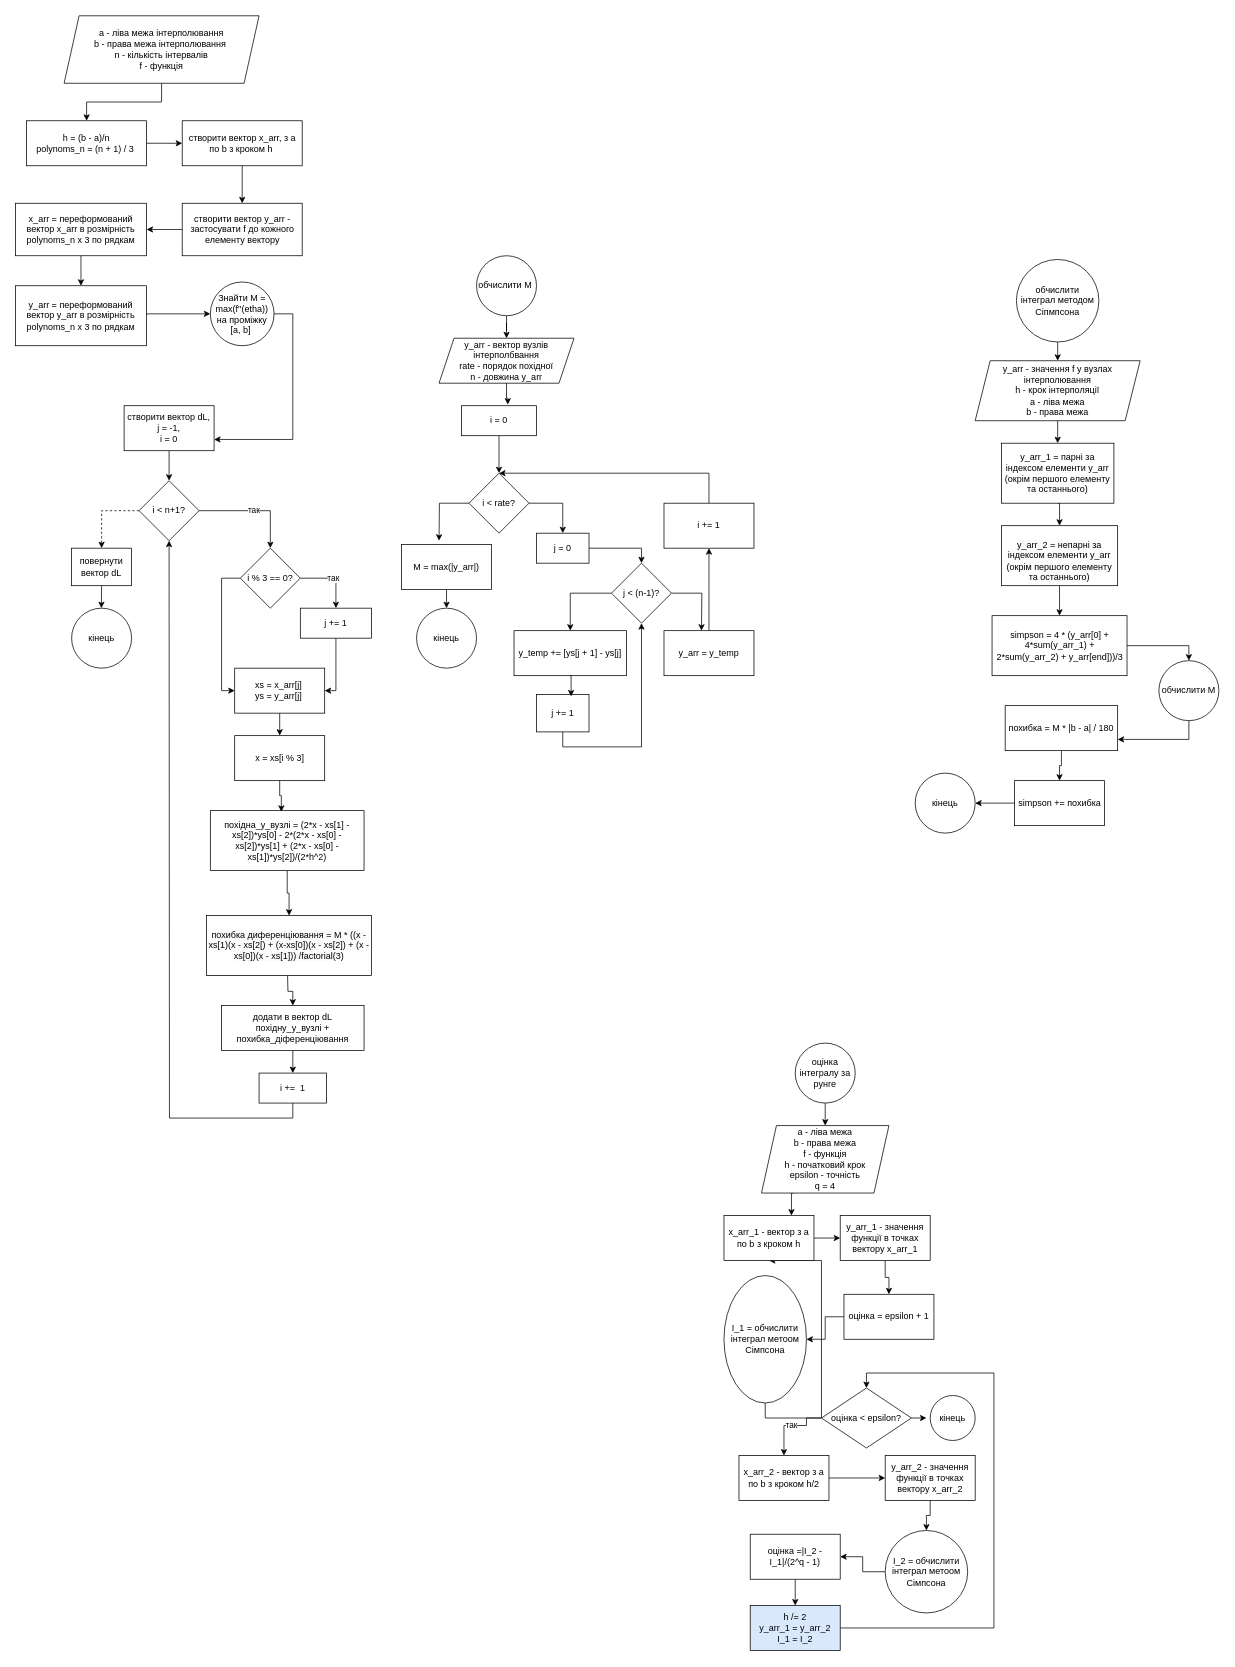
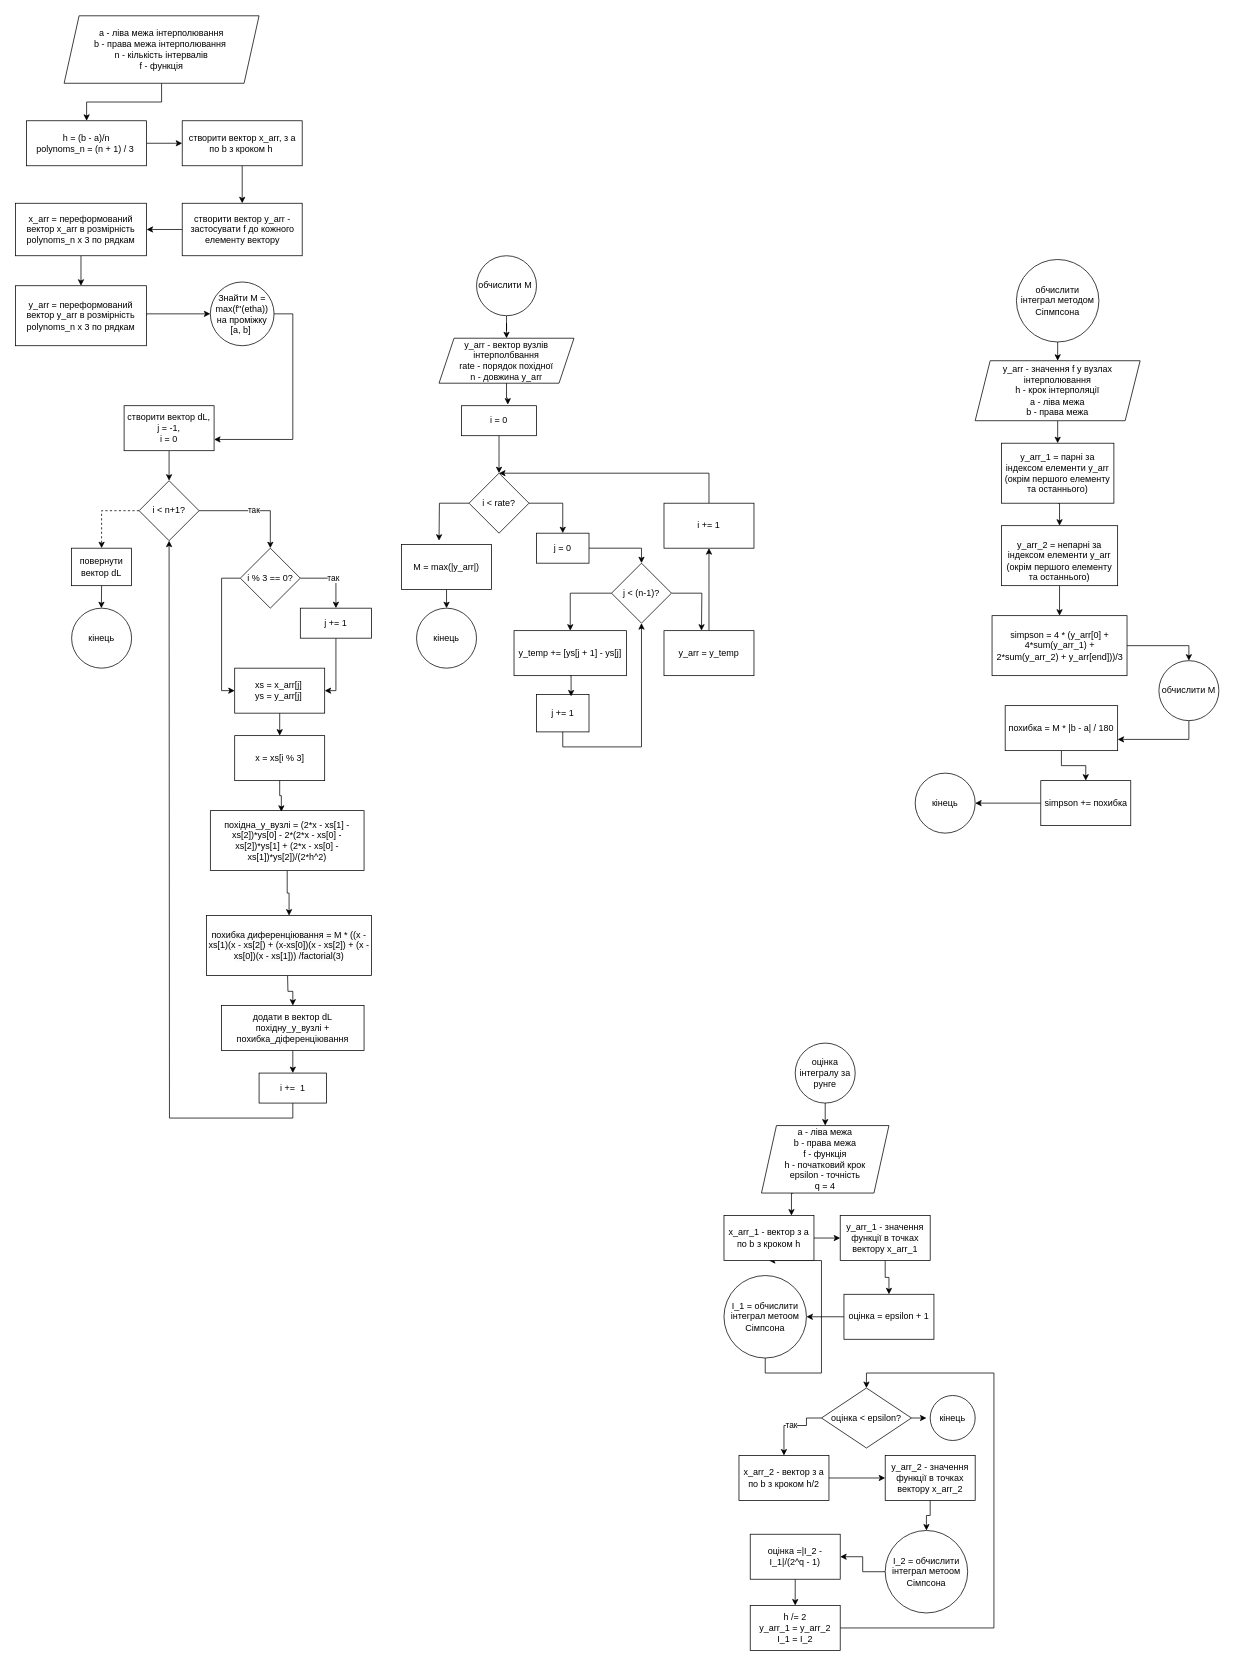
node "simpson += похибка": moved (1060, 803) -> (1086, 803)
node "I_1 = обчислити інтеграл метоом Сімпсона": size 83x128 -> 83x83
node "h /= 2 y_arr_1 = y_arr_2 I_1 = I_2": fillcolor #dae8fc -> #ffffff
